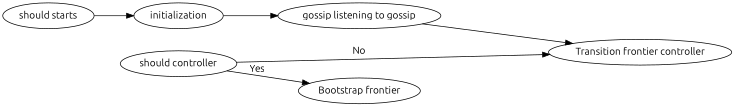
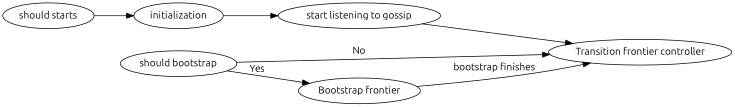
node "gossip listening to gossip": label "gossip listening to gossip" -> "start listening to gossip"
node "should controller": label "should controller" -> "should bootstrap"
edge "Bootstrap frontier" -> "Transition frontier controller": added, label "bootstrap finishes"
